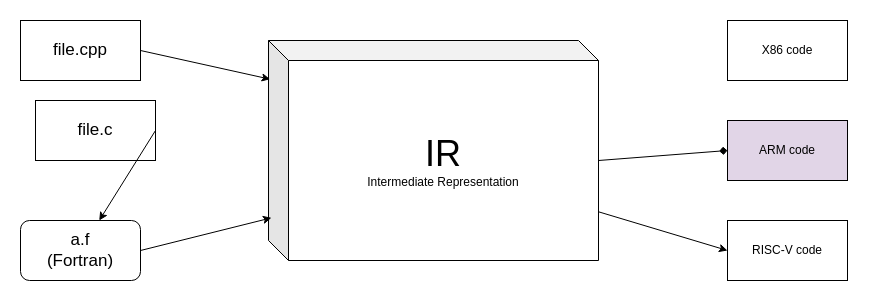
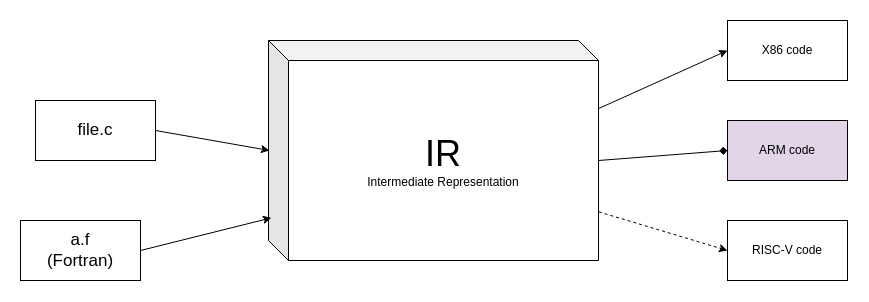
node "file.cpp": removed
edge "file.cpp" -> "IR Intermediate Representation": removed
edge "IR Intermediate Representation" -> "X86 code": added
edge "file.c" -> "a.f (Fortran)": now "file.c" -> "IR Intermediate Representation"
edge "IR Intermediate Representation" -> "RISC-V code": style solid -> dashed
node "a.f (Fortran)": shape rounded rectangle -> rectangle
